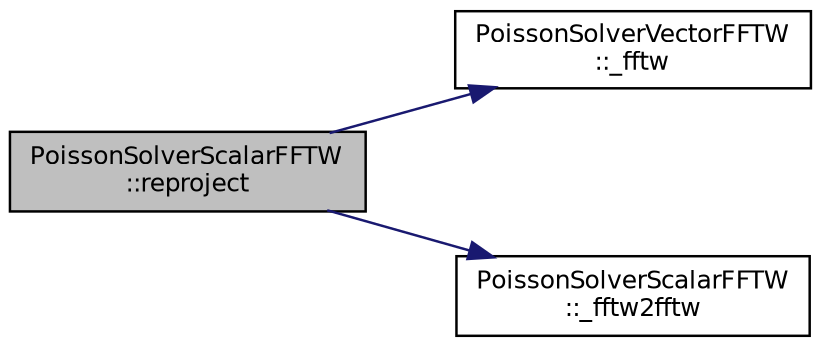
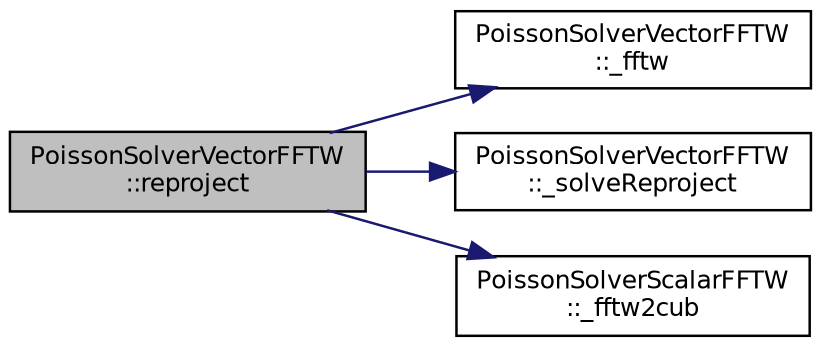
node "PoissonSolverScalarFFTW ::reproject": label "PoissonSolverScalarFFTW ::reproject" -> "PoissonSolverVectorFFTW ::reproject"
node "PoissonSolverVectorFFTW ::_solveReproject": added
node "PoissonSolverScalarFFTW ::_fftw2fftw": label "PoissonSolverScalarFFTW ::_fftw2fftw" -> "PoissonSolverScalarFFTW ::_fftw2cub"
